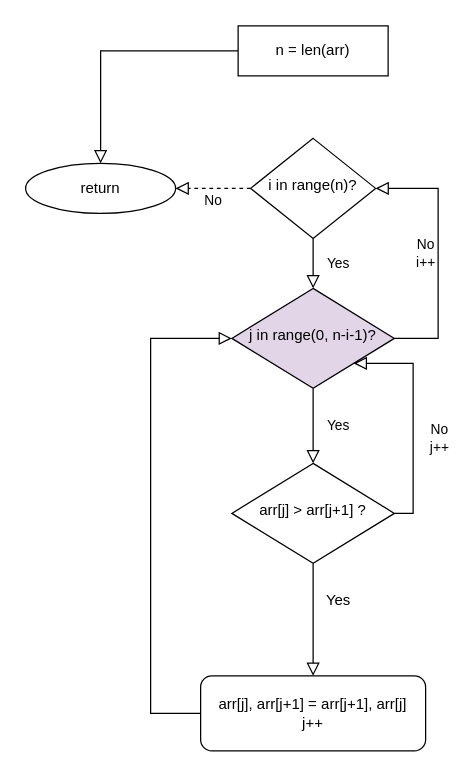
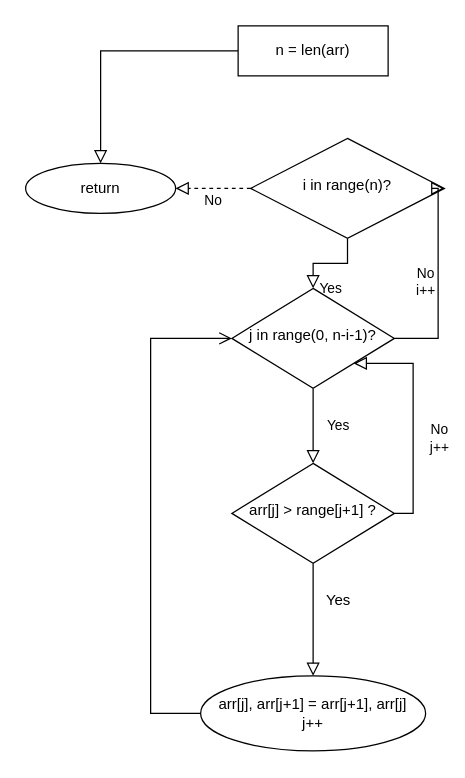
node "i in range(n)?": size 125x100 -> 194x100
edge "arr[j], arr[j+1] = arr[j+1], arr[j] j++" -> "j in range(0, n-i-1)?": arrowhead block -> open
node "j in range(0, n-i-1)?": fillcolor #e1d5e7 -> #ffffff
node "arr[j] > arr[j+1] ?": label "arr[j] > arr[j+1] ?" -> "arr[j] > range[j+1] ?"
node "arr[j], arr[j+1] = arr[j+1], arr[j] j++": shape rounded rectangle -> ellipse
